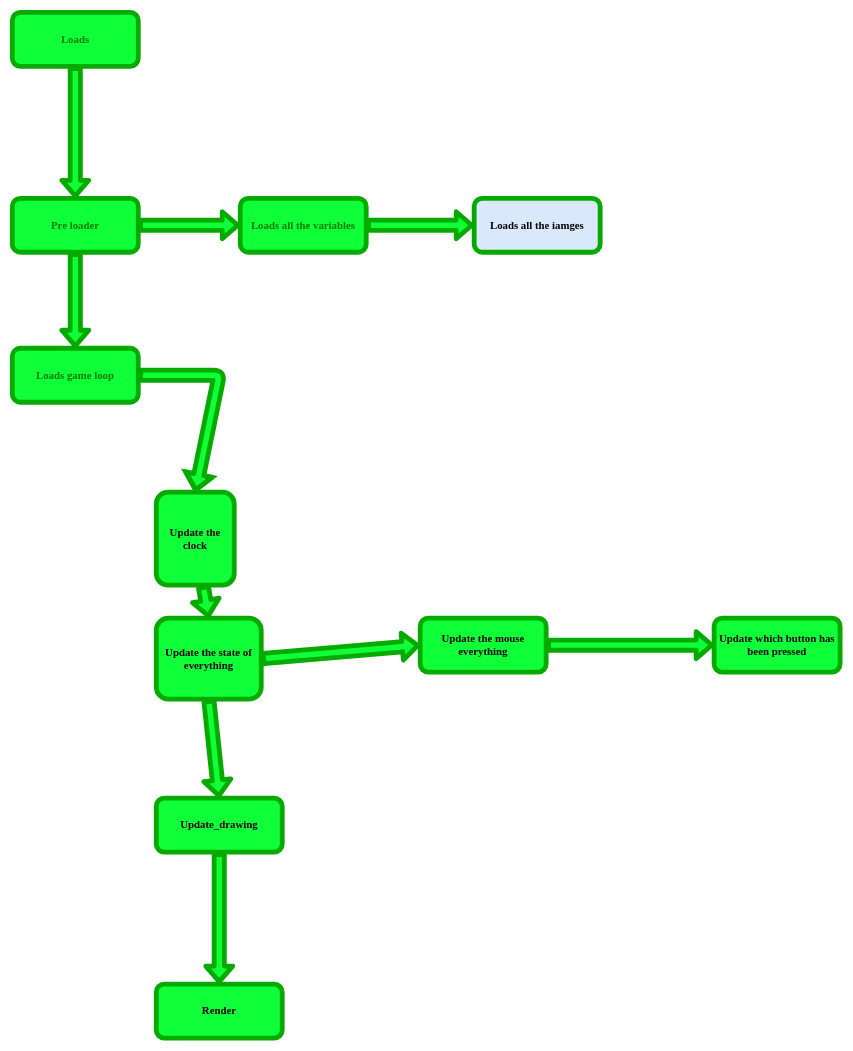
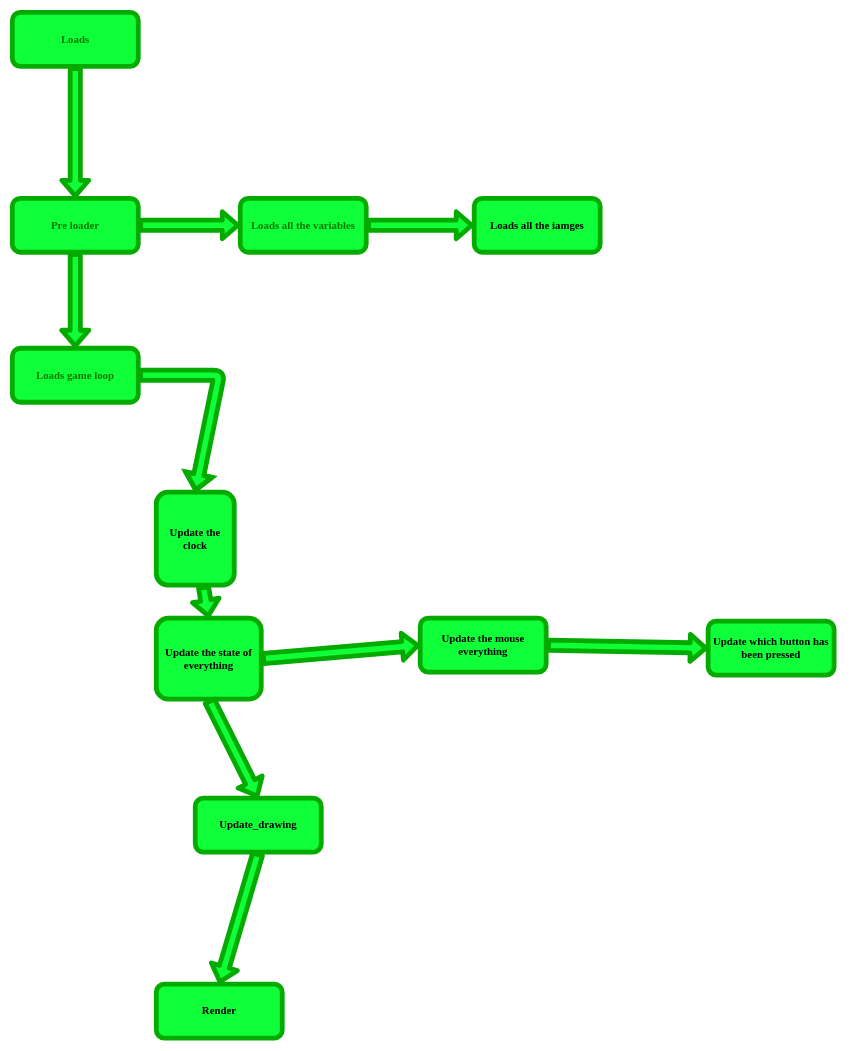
node "Loads all the iamges": fillcolor #dae8fc -> #0fff39
node "Update which button has been pressed": moved (777, 645) -> (771, 648)
node "Update_drawing": moved (219, 825) -> (258, 825)
